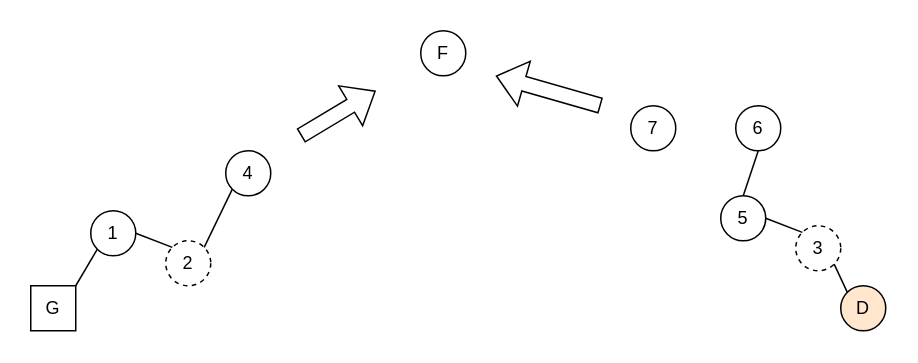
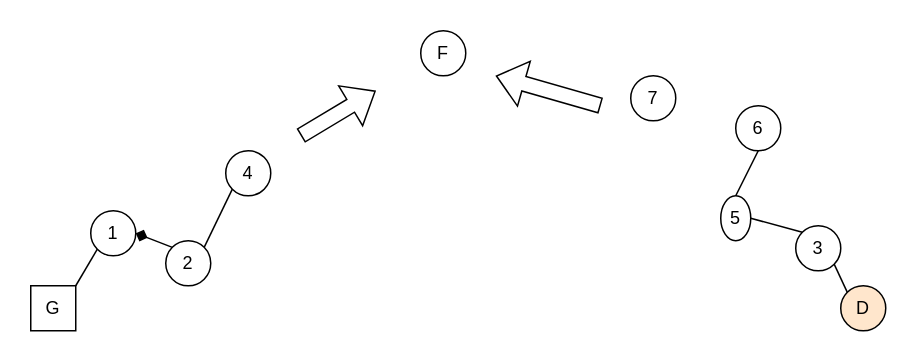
node "7": moved (653, 128) -> (653, 98)
node "5": size 45x45 -> 30x45
edge "1" -- "2": arrowhead none -> diamond
node "3": style dashed -> solid
node "2": style dashed -> solid
